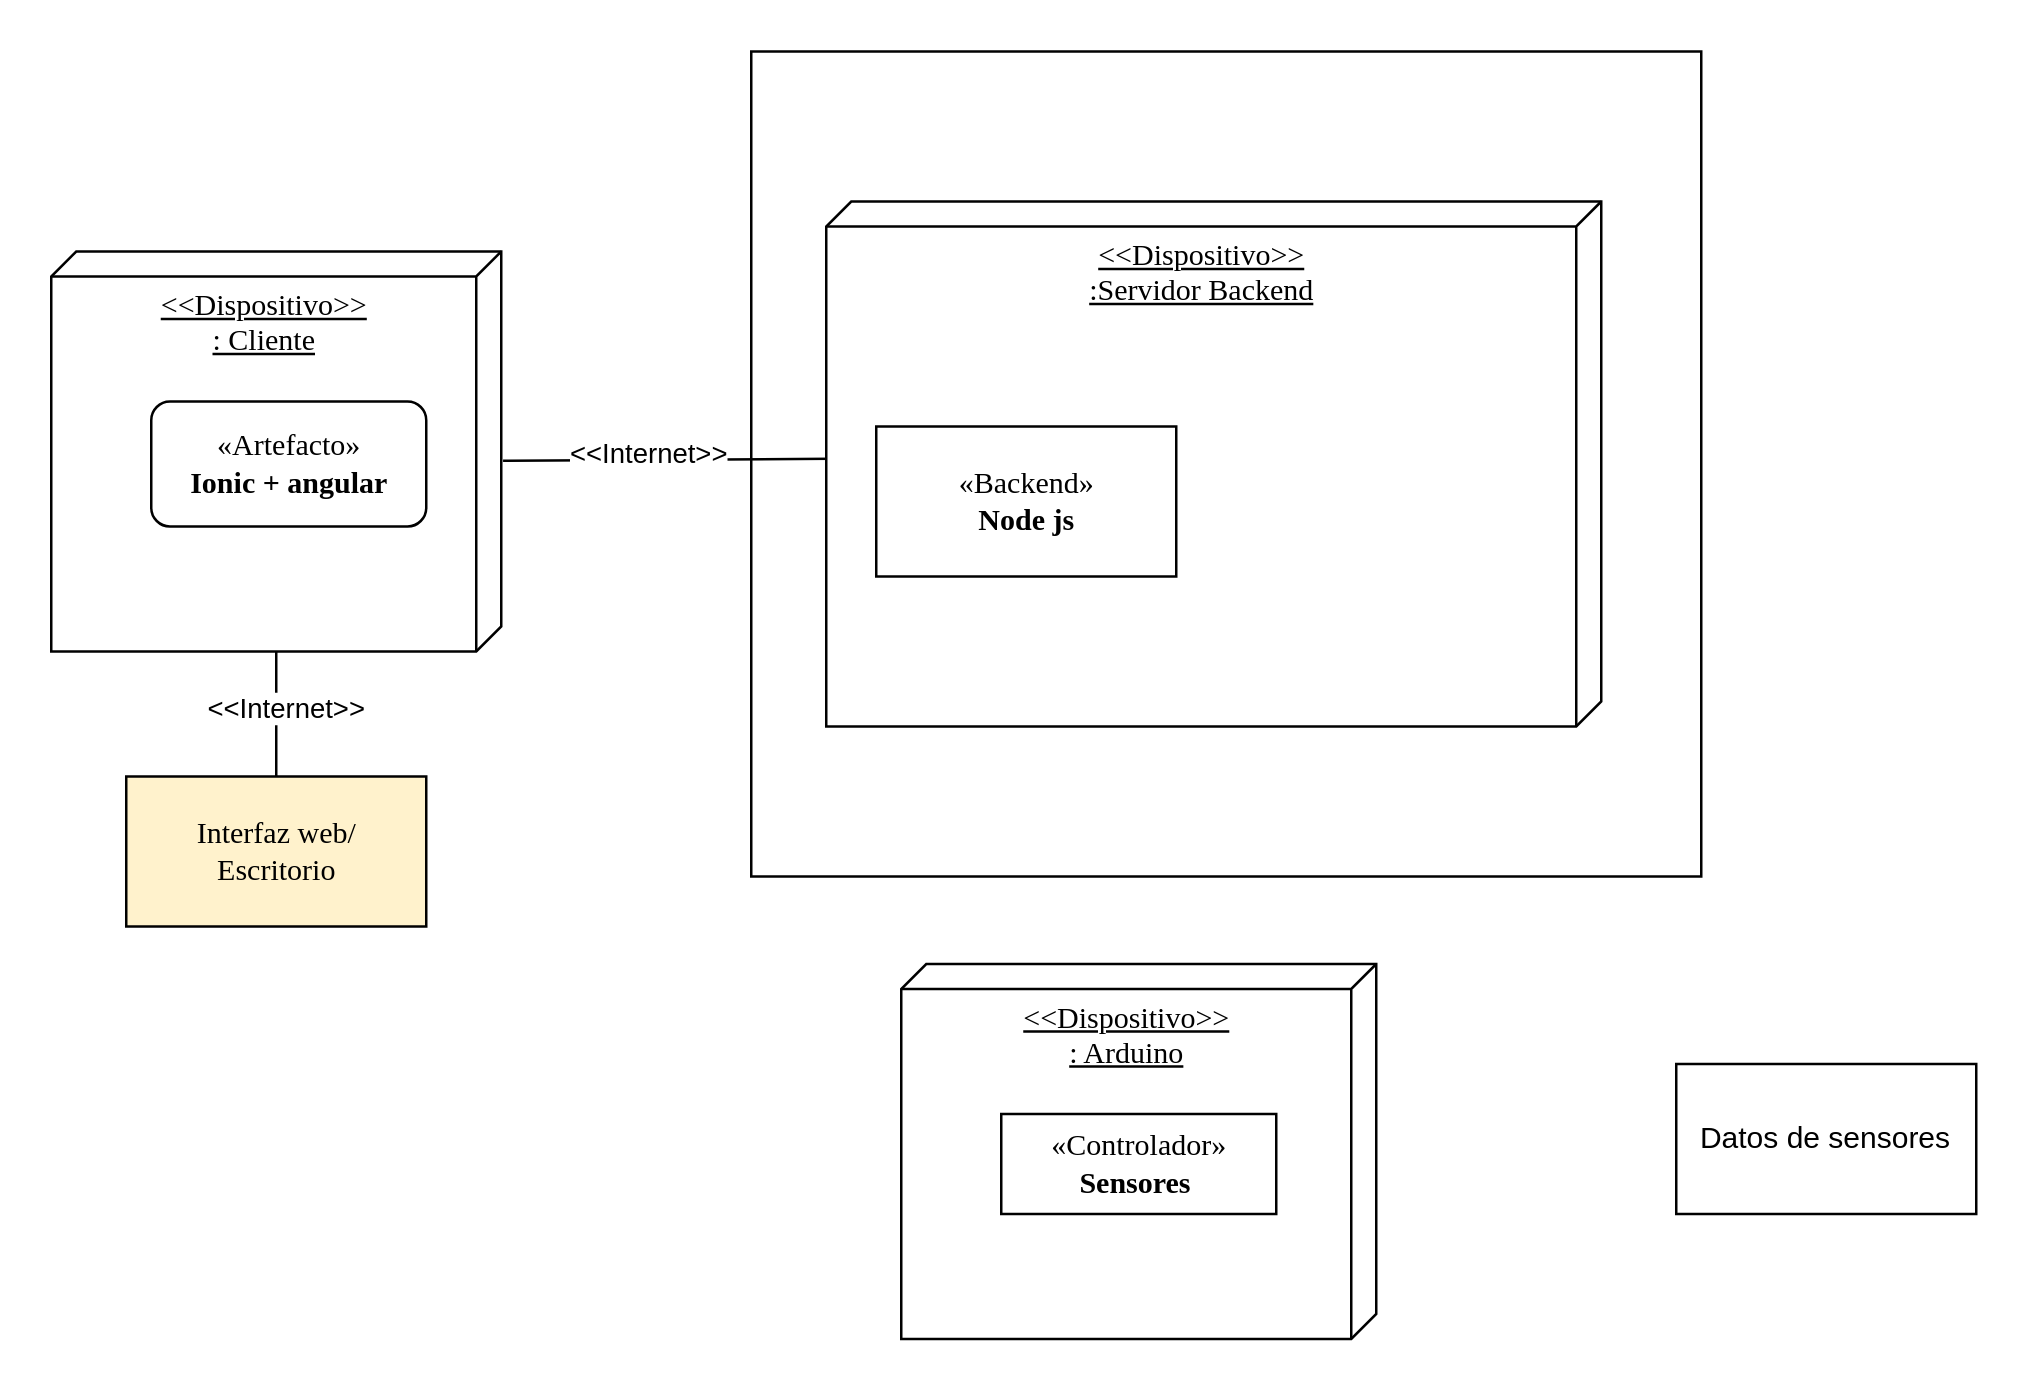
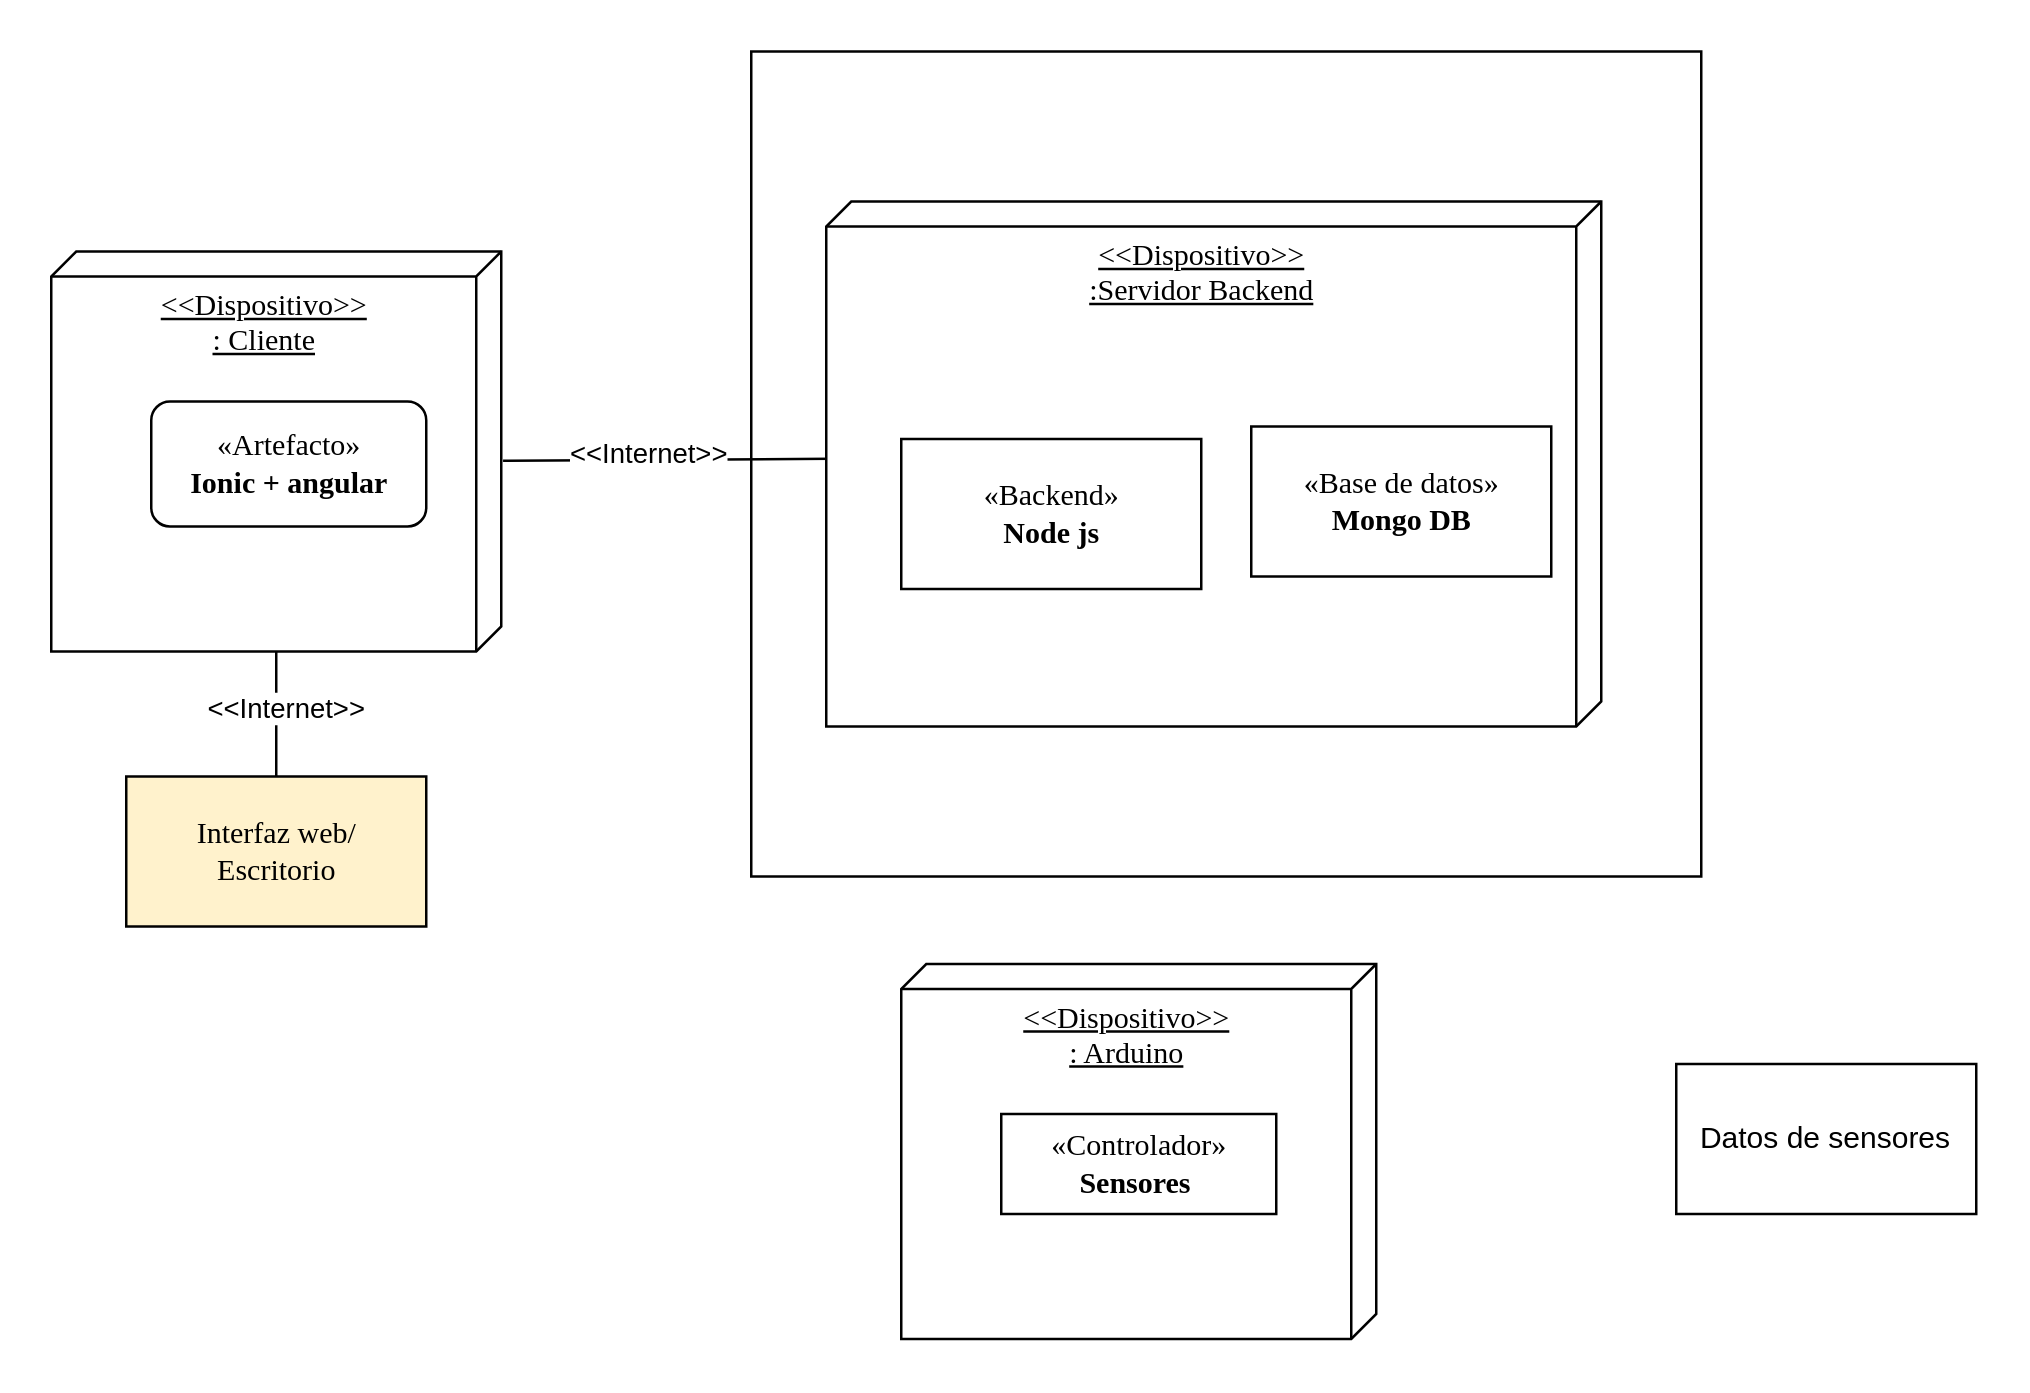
node "«Backend» Node js": moved (1026, 501) -> (1051, 514)
node "«Base de datos» Mongo DB": added
